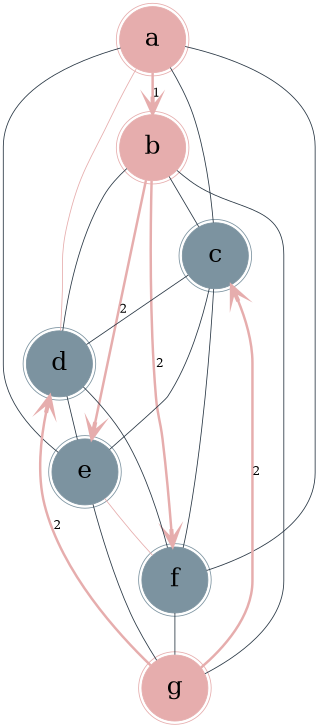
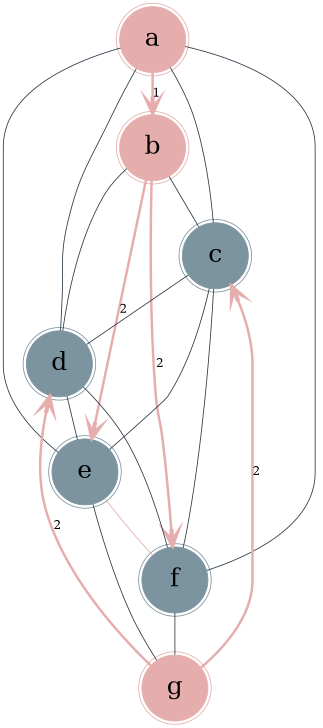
edge "a" -- "d": color #e6adad -> #2a3845
edge "b" -- "g": removed
